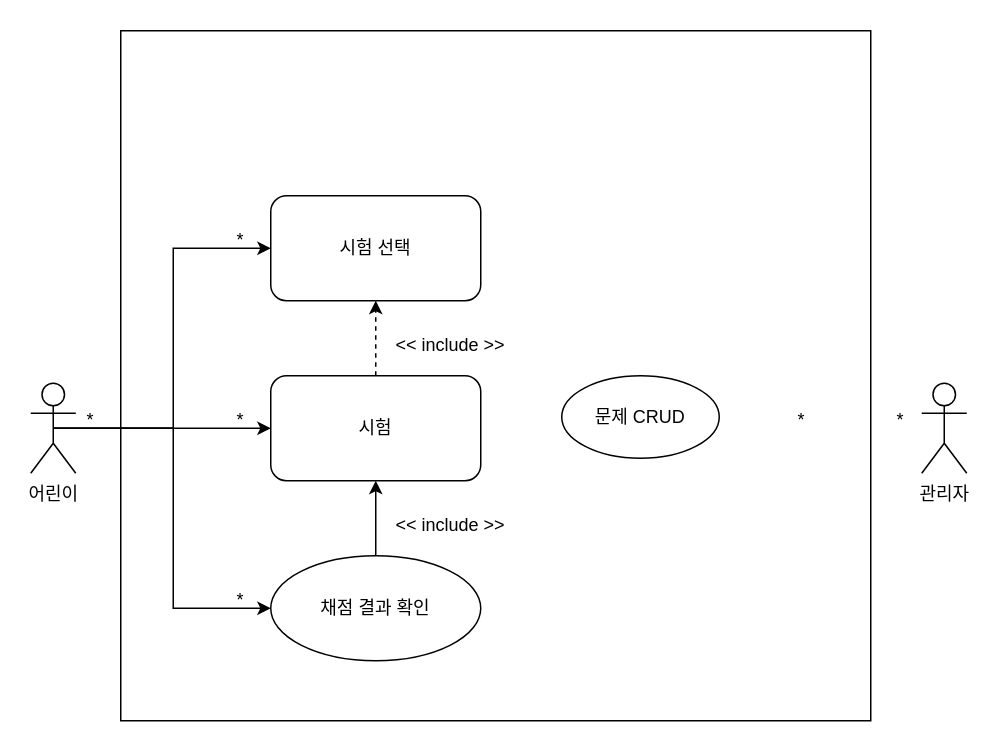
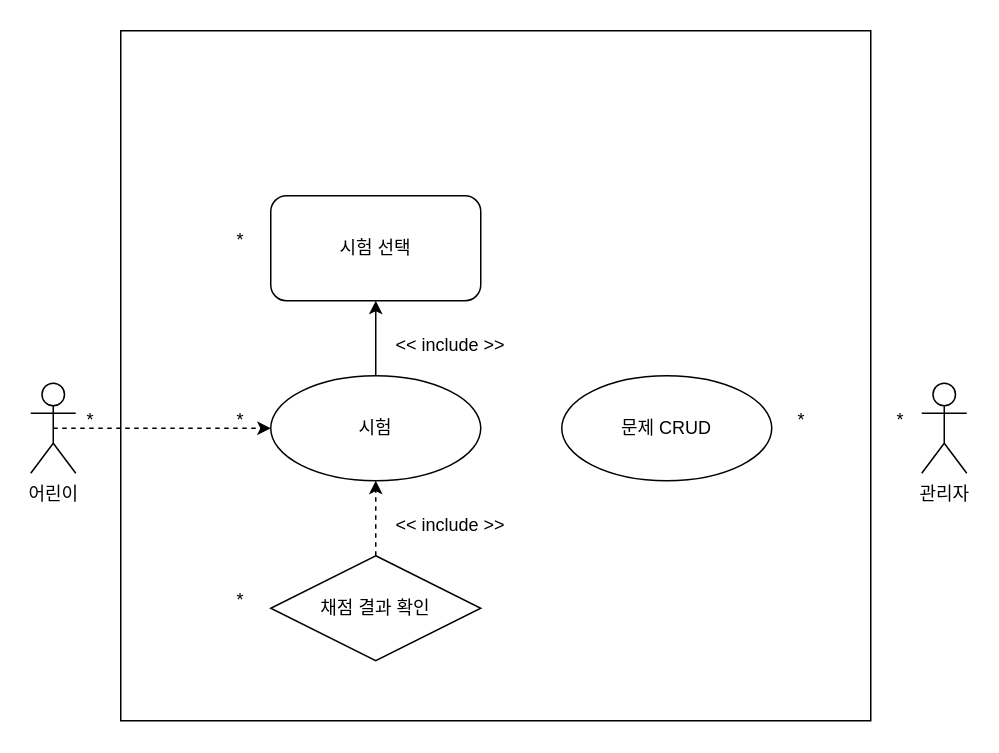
edge "어린이" -> "시험 선택": removed
edge "시험" -> "시험 선택": style dashed -> solid
node "문제 CRUD": size 158x83 -> 210x105
edge "어린이" -> "시험": style solid -> dashed
node "시험": shape rounded rectangle -> ellipse
edge "채점 결과 확인" -> "시험": style solid -> dashed
edge "어린이" -> "채점 결과 확인": removed
node "채점 결과 확인": shape ellipse -> diamond
